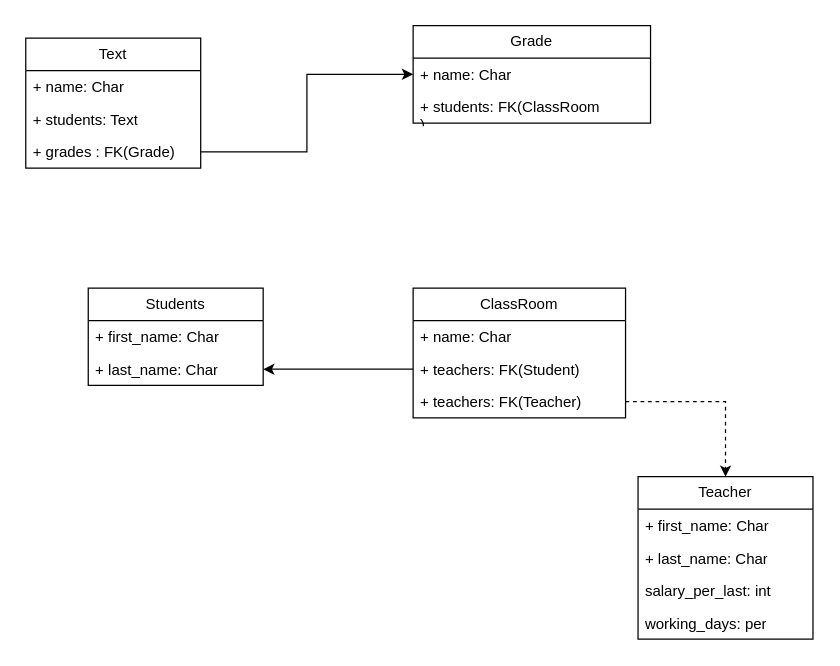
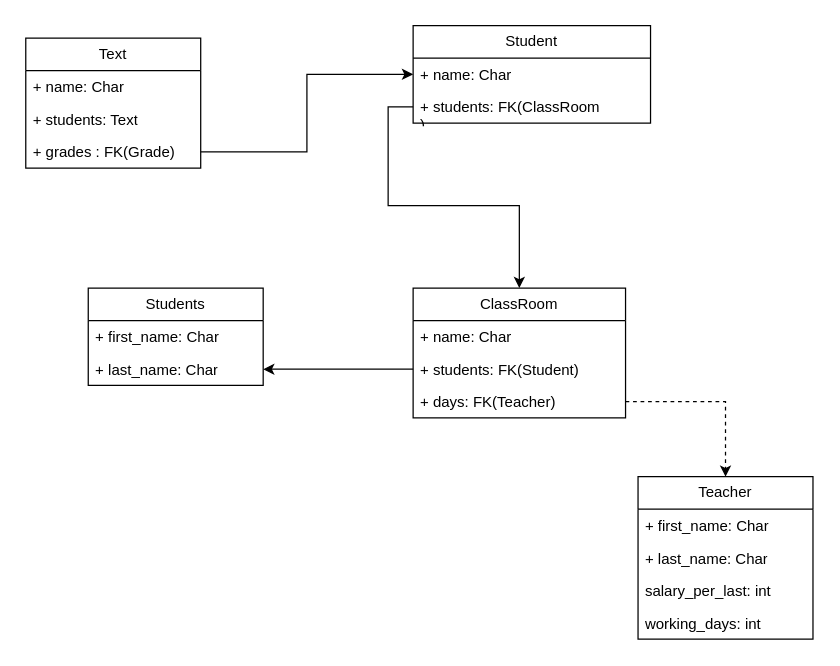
node "Grade": label "Grade" -> "Student"
edge "+ students: FK(ClassRoom )" -> "ClassRoom": added
node "+ teachers: FK(Student)": label "+ teachers: FK(Student)" -> "+ students: FK(Student)"
node "+ teachers: FK(Teacher)": label "+ teachers: FK(Teacher)" -> "+ days: FK(Teacher)"
node "working_days: per": label "working_days: per" -> "working_days: int"
